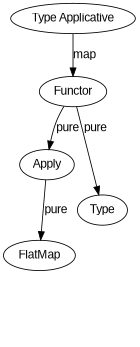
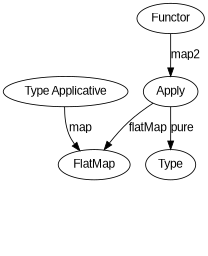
edge "Type Applicative" -> "Functor": now "Type Applicative" -> "FlatMap"
edge "Functor" -> "Apply": label "pure" -> "map2"
edge "Functor" -> "Type": now "Apply" -> "Type"
edge "Apply" -> "FlatMap": label "pure" -> "flatMap"
